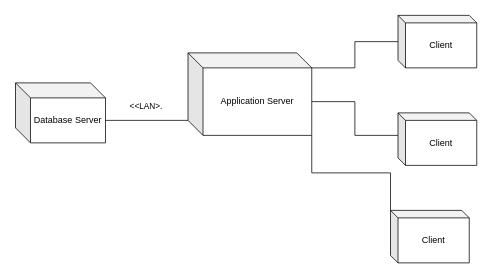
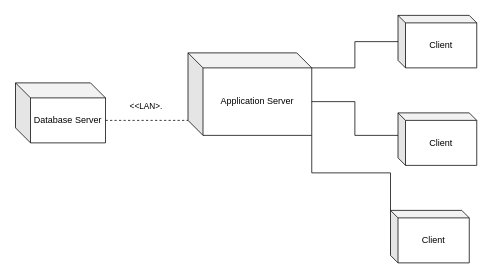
edge "Application Server" -- "Database Server": style solid -> dashed
